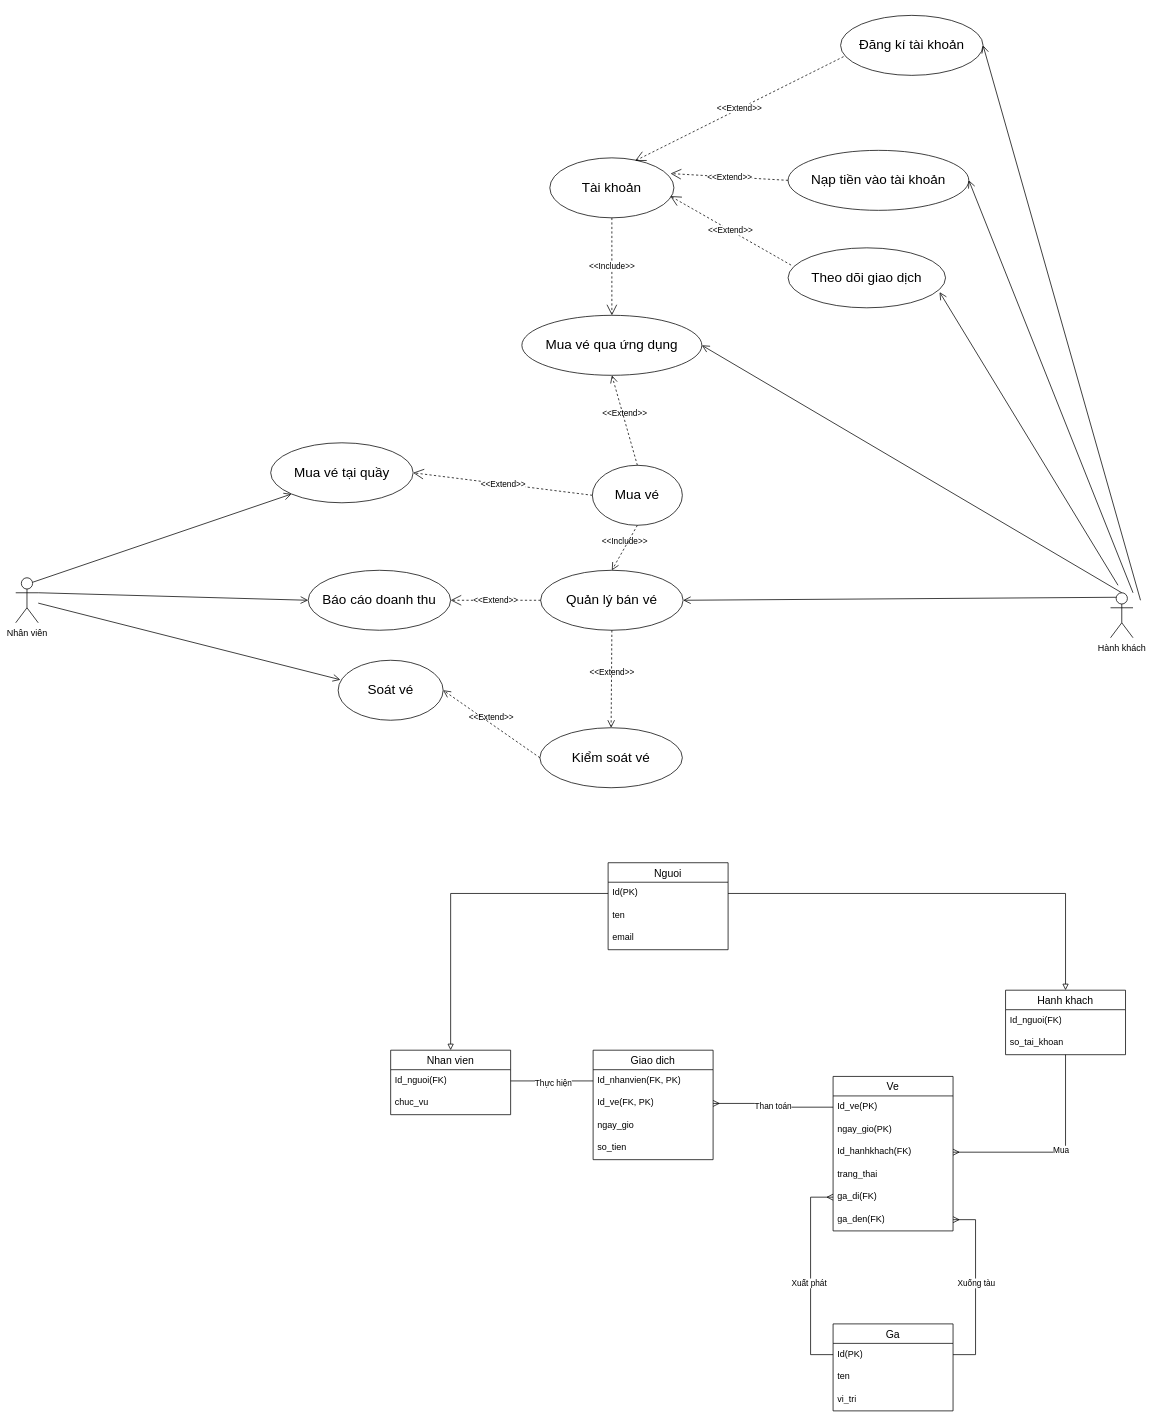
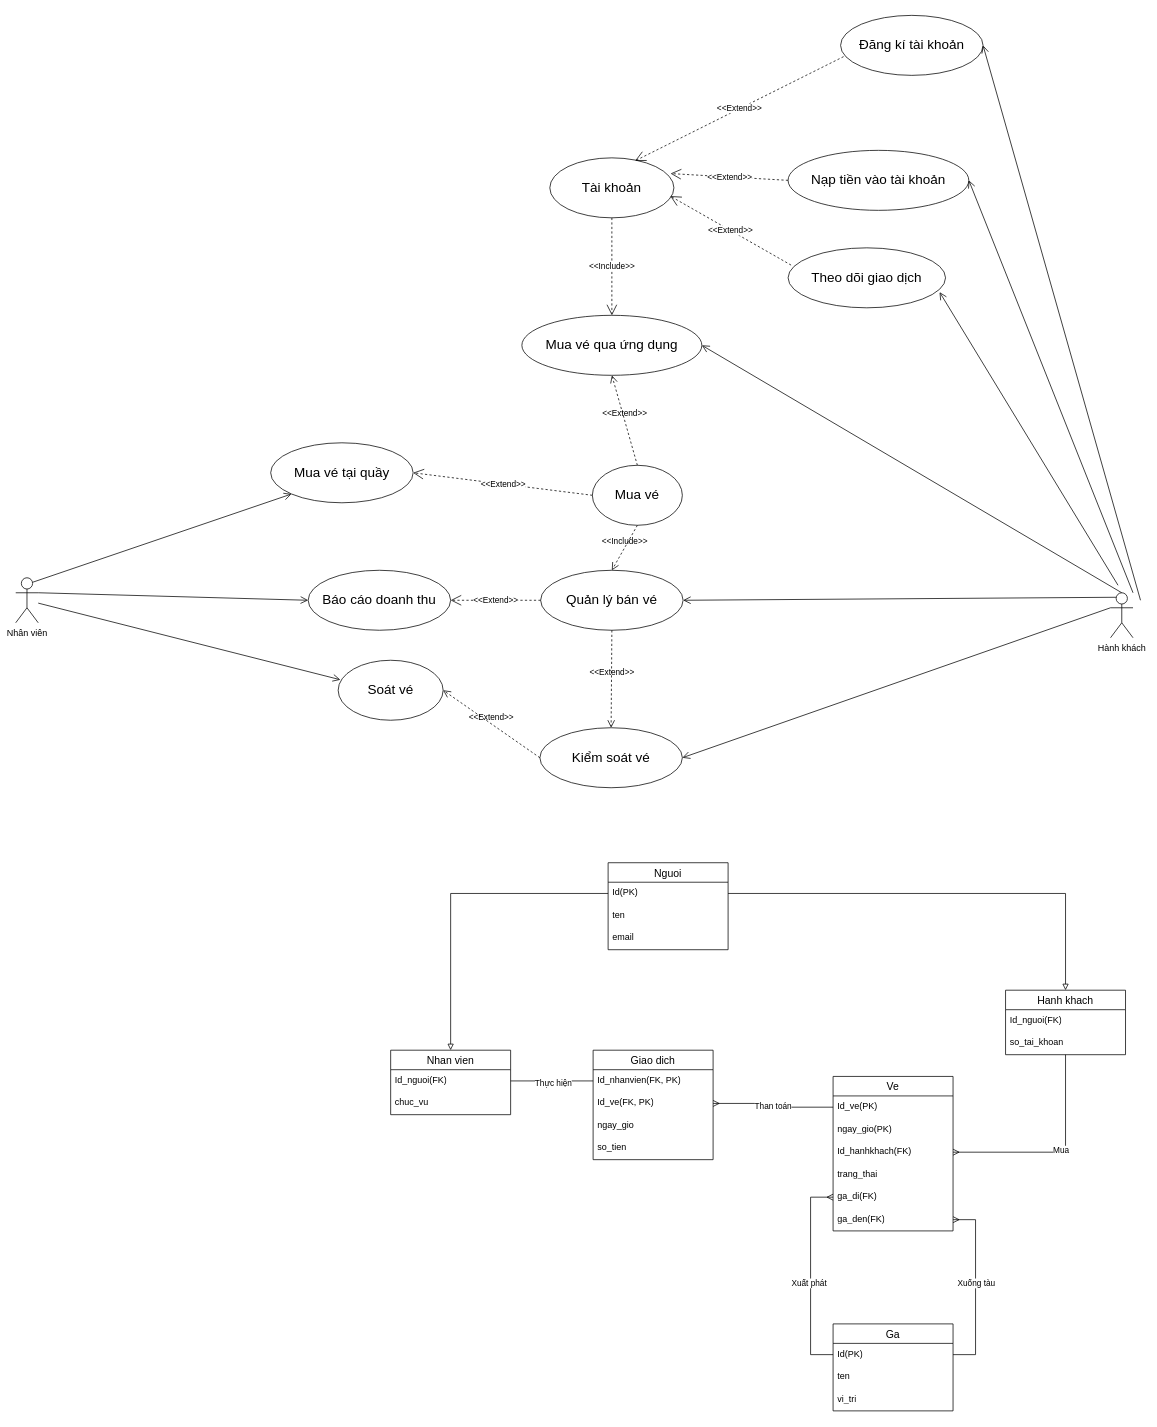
edge "Hành khách" -> "Kiểm soát vé": added
